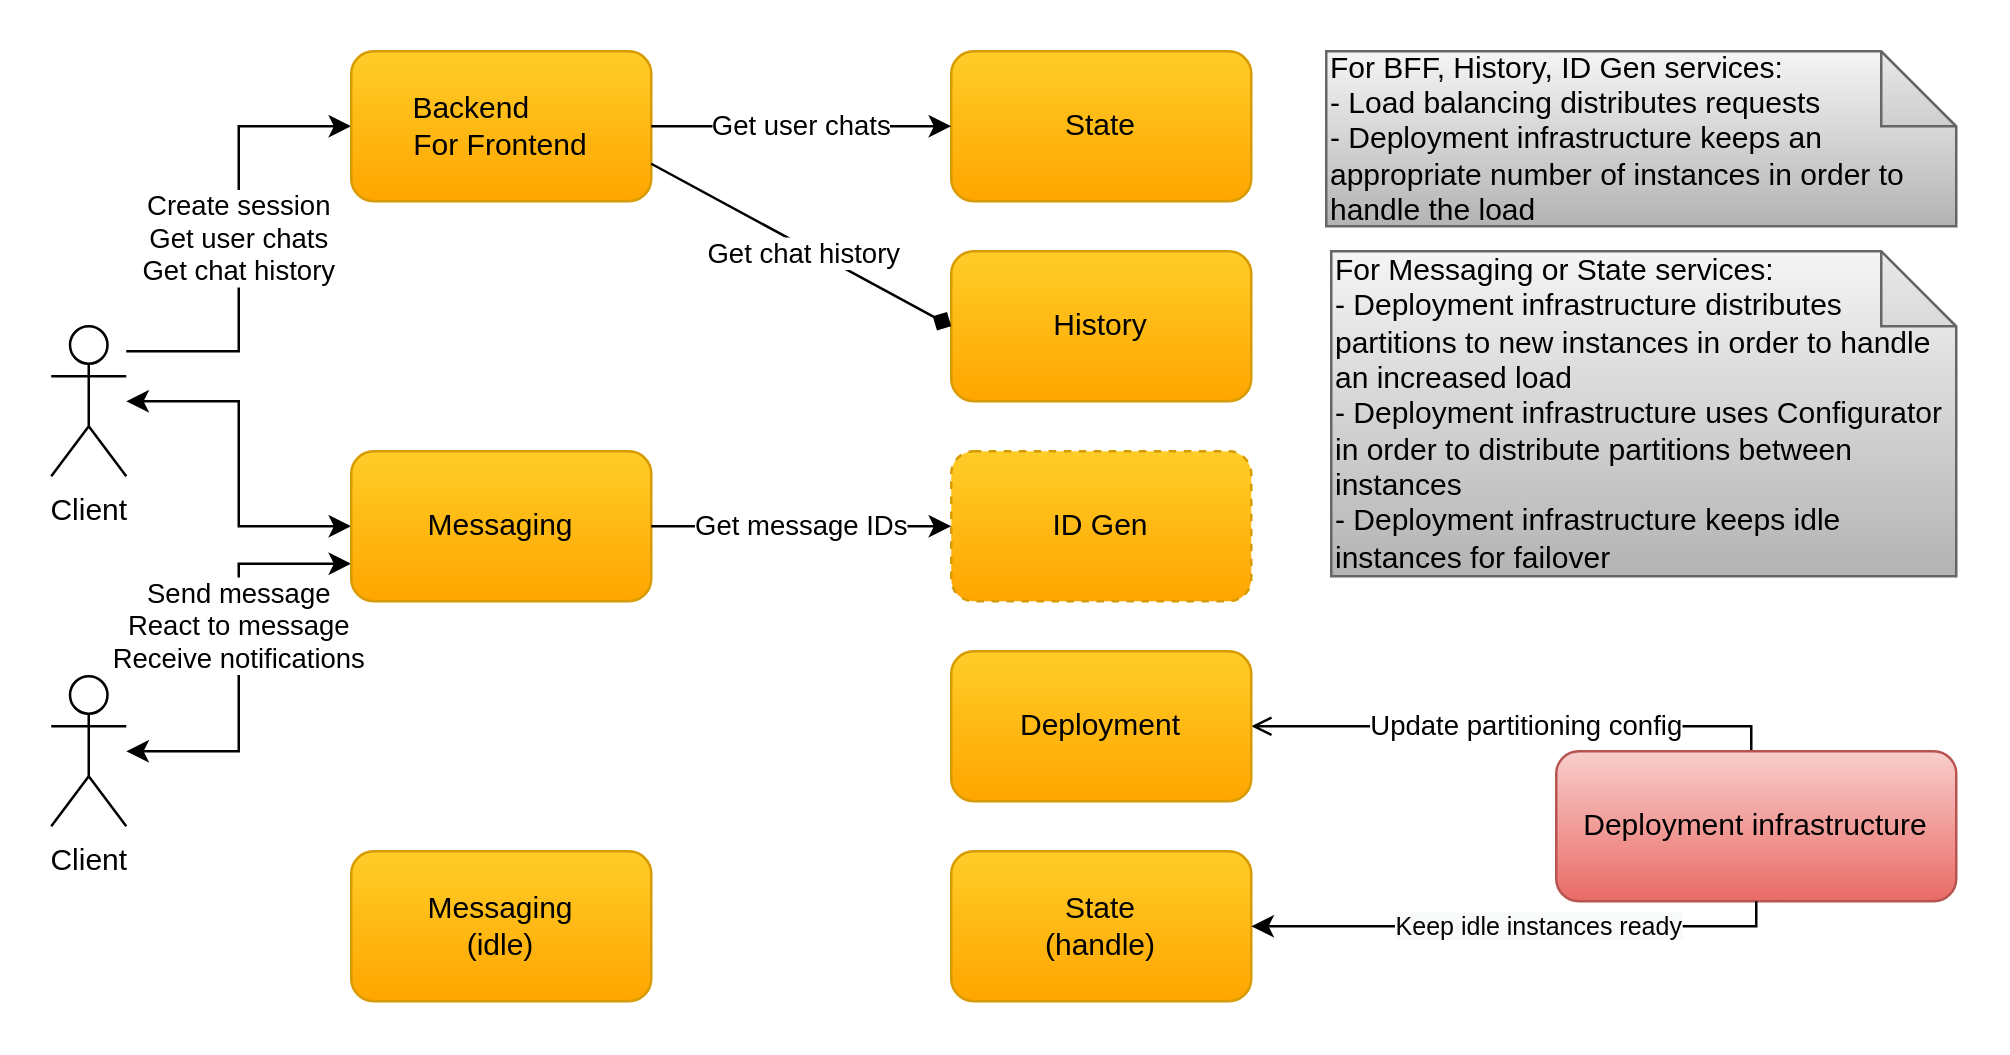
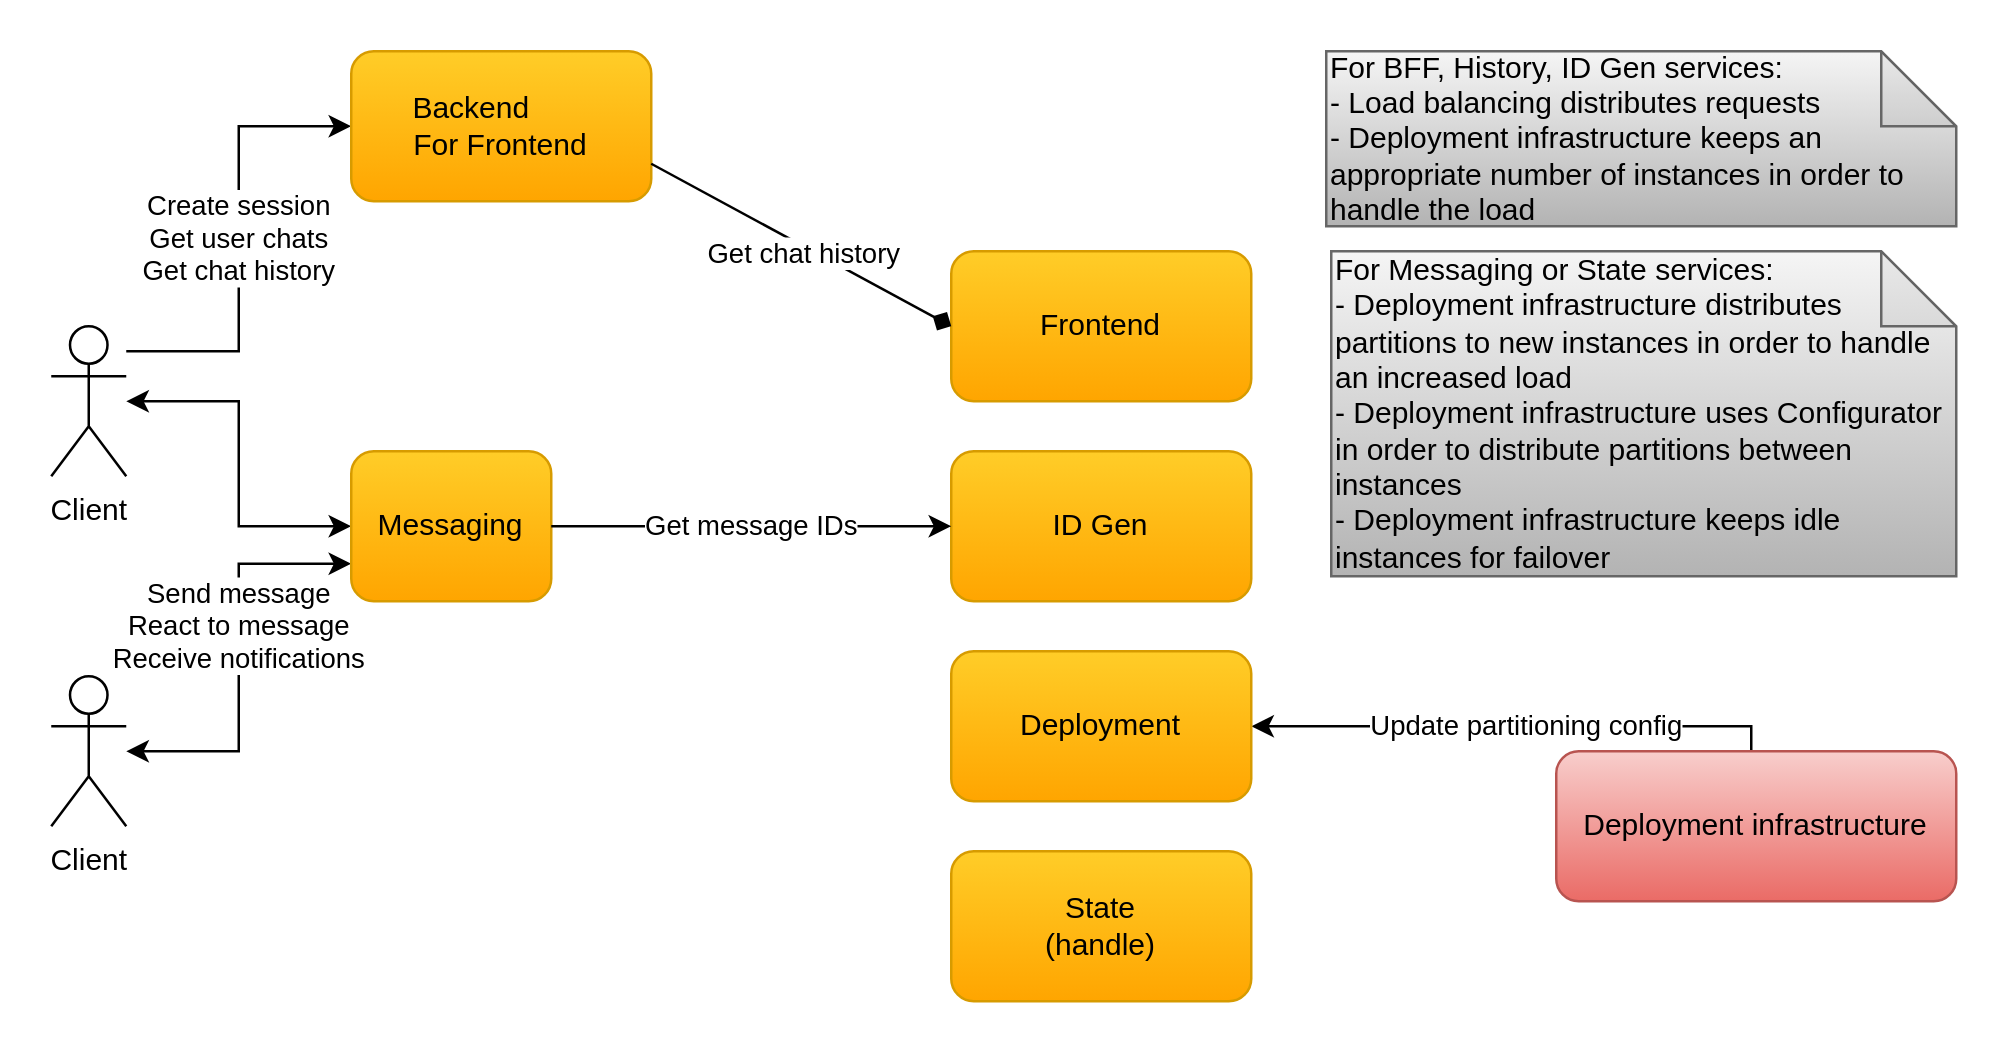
edge "Backend For Frontend" -> "State": removed, label "Get user chats"
node "State": removed
node "History": label "History" -> "Frontend"
node "Messaging": size 300x150 -> 200x150
node "ID Gen": style dashed -> solid
edge "Deployment infrastructure" -> "Deployment": arrowhead open -> classic
node "Messaging (idle)": removed
edge "Deployment infrastructure" -> "State (handle)": removed, label "Keep idle instances ready"
